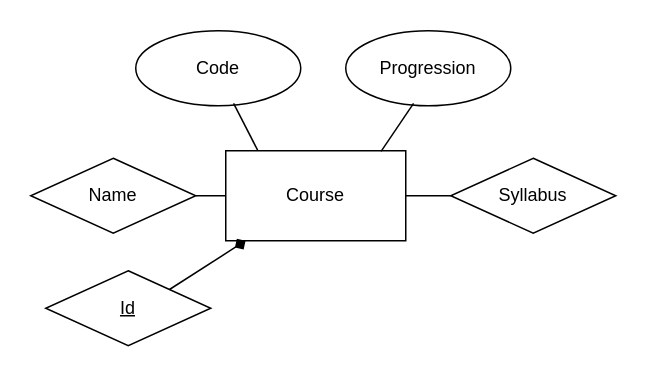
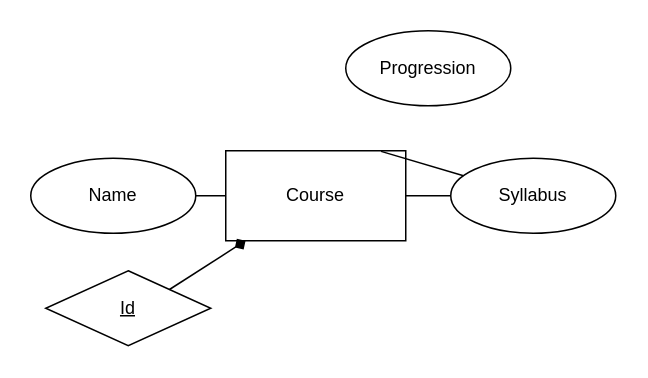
node "Code": removed
edge "Code" -- "Course": removed
edge "Progression" -- "Course": now "Syllabus" -- "Course"
node "Name": shape diamond -> ellipse
node "Syllabus": shape diamond -> ellipse
